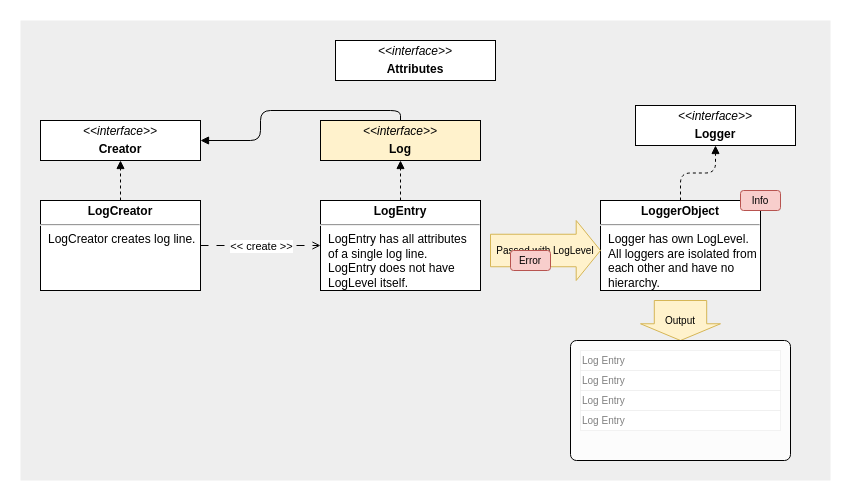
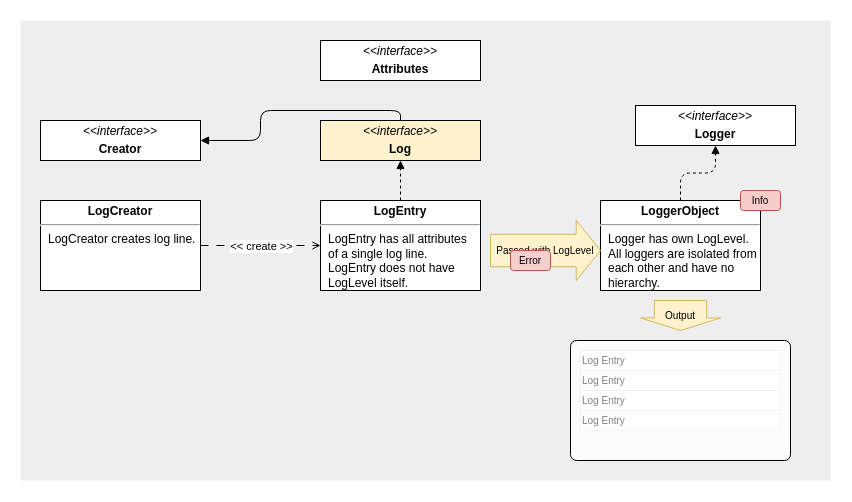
node "<<interface>> Attributes": moved (416, 61) -> (401, 61)
edge "LogCreator LogCreator creates log line." -> "<<interface>> Creator": removed
node "Output": size 80x40 -> 80x30
